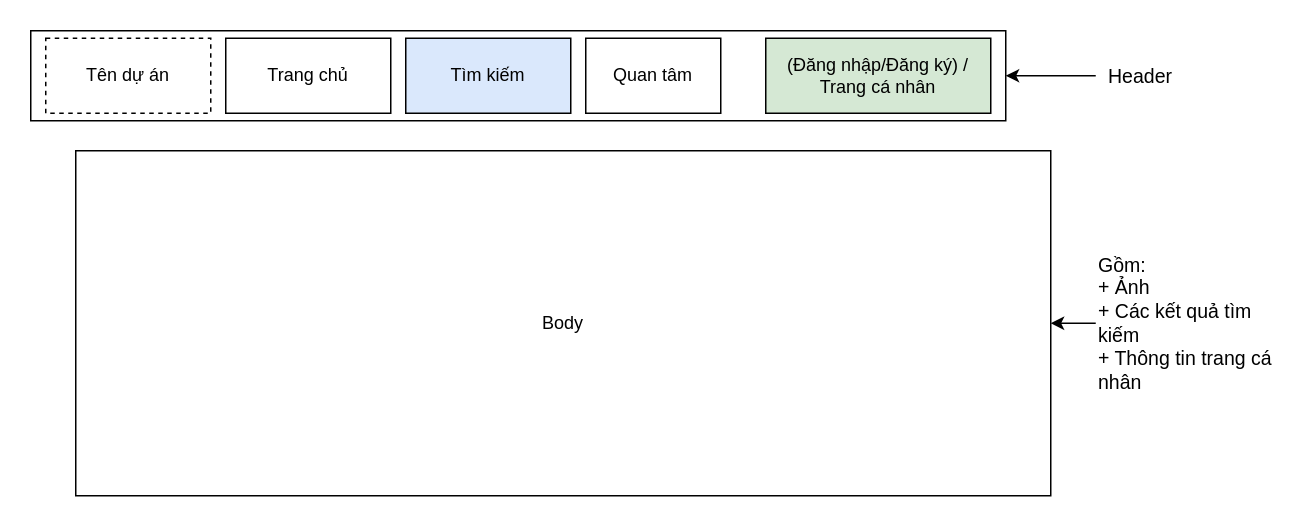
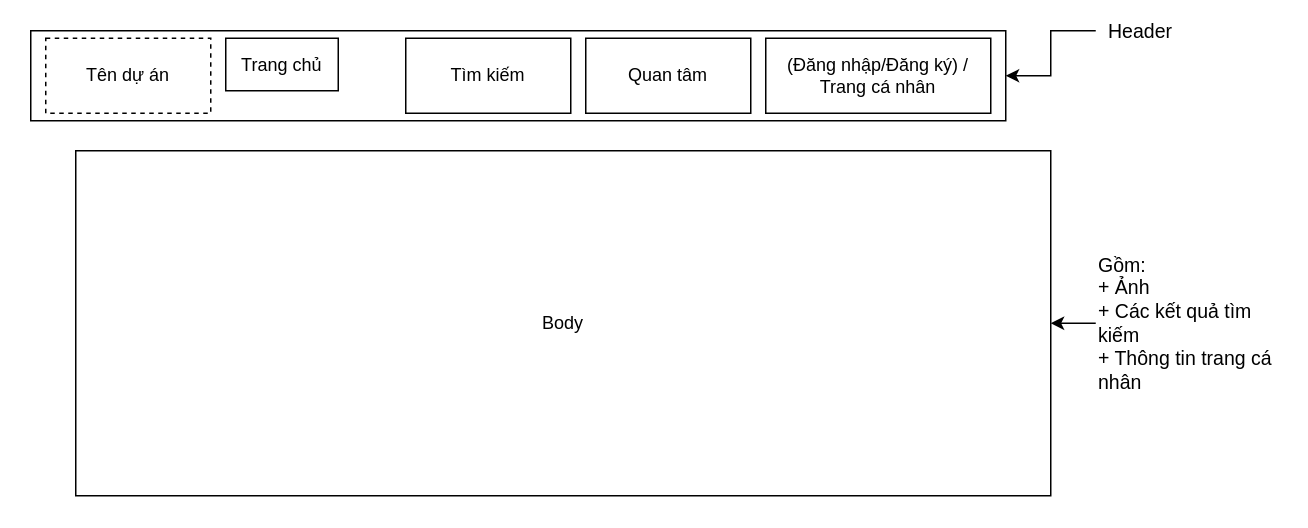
node "Trang chủ": size 165x75 -> 113x53
node "Tìm kiếm": fillcolor #dae8fc -> #ffffff
node "Quan tâm": size 135x75 -> 165x75
node "(Đăng nhập/Đăng ký) / Trang cá nhân": fillcolor #d5e8d4 -> #ffffff
node "Header": moved (1141, 76) -> (1141, 31)
